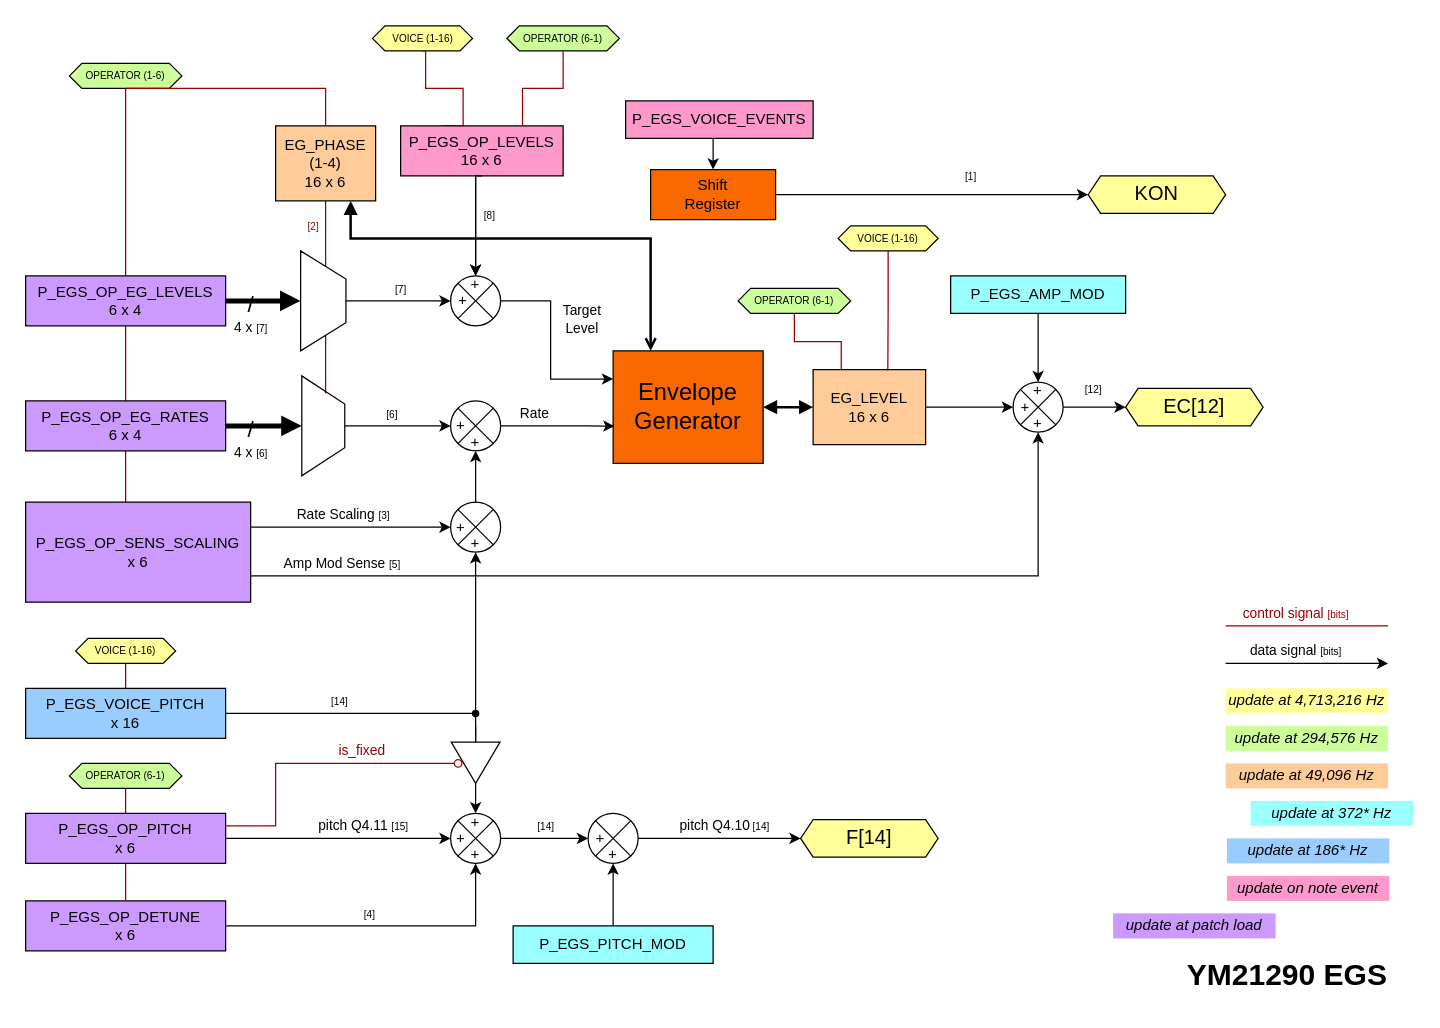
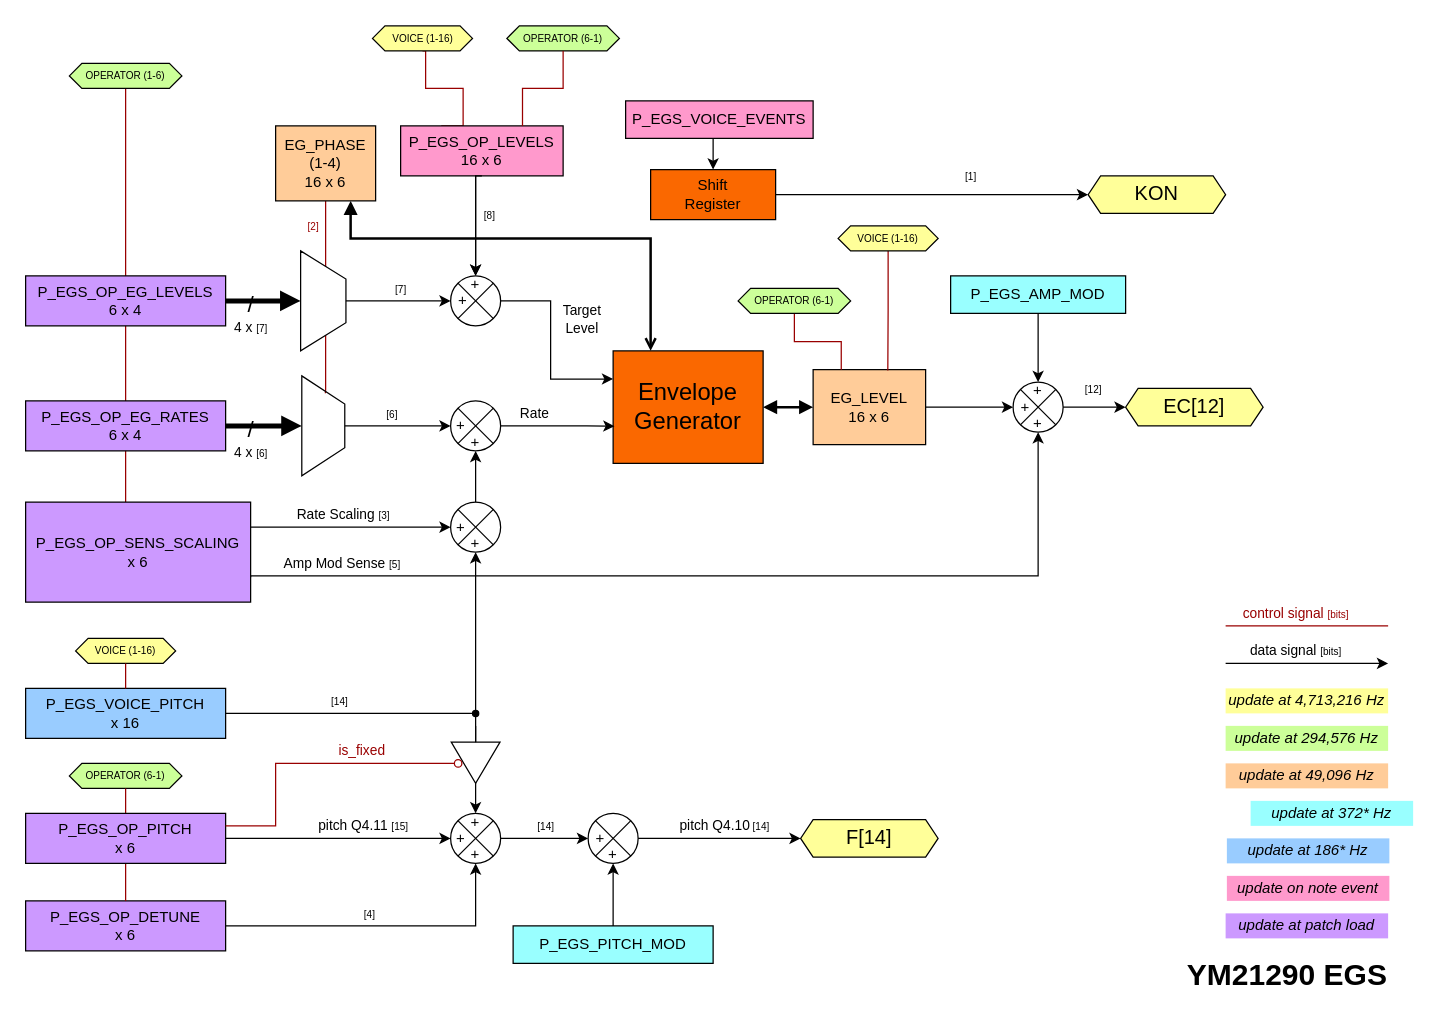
edge "OPERATOR (1-6)" -- "EG_PHASE (1-4) 16 x 6": removed
node "update at patch load": moved (1194, 926) -> (1307, 926)
